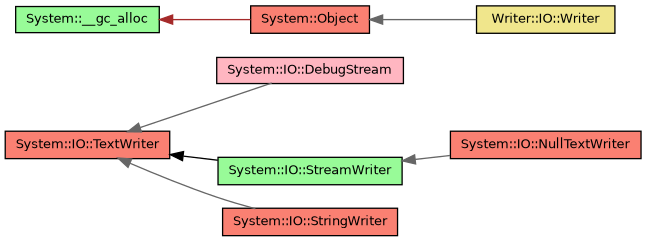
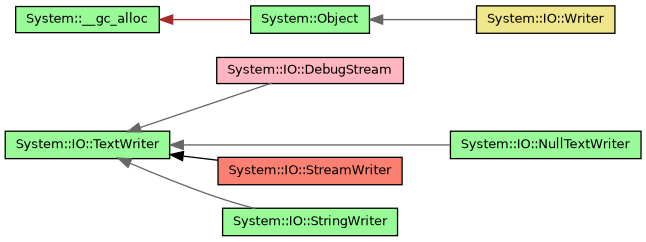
node "System::Object": fillcolor salmon -> palegreen
node "Writer::IO::Writer": label "Writer::IO::Writer" -> "System::IO::Writer"
node "System::IO::TextWriter": fillcolor salmon -> palegreen
node "System::IO::NullTextWriter": fillcolor salmon -> palegreen
edge "System::IO::NullTextWriter" -> "System::IO::StreamWriter": now "System::IO::NullTextWriter" -> "System::IO::TextWriter"
node "System::IO::StreamWriter": fillcolor palegreen -> salmon
node "System::IO::StringWriter": fillcolor salmon -> palegreen
